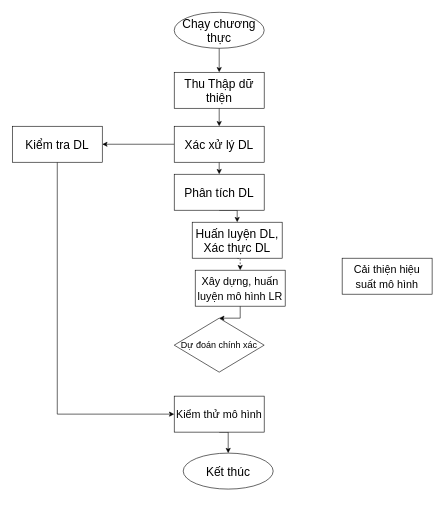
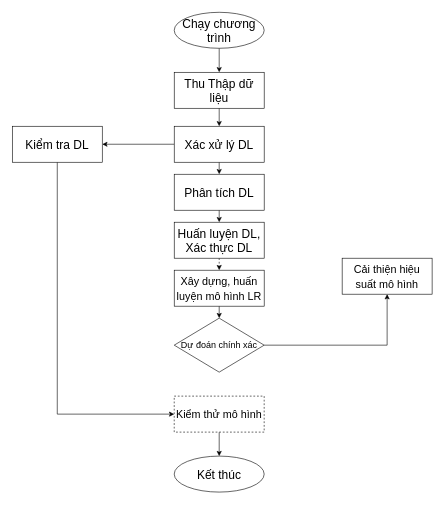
node "Chạy chương thực": label "Chạy chương thực" -> "Chạy chương trình"
node "Thu Thập dữ thiện": label "Thu Thập dữ thiện" -> "Thu Thập dữ liệu"
node "Huấn luyện DL, Xác thực DL": moved (237, 240) -> (219, 240)
node "Xây dựng, huấn luyện mô hình LR": moved (240, 288) -> (219, 288)
edge "Dự đoán chính xác" -> "Cải thiện hiệu suất mô hình": added
node "Kiểm thử mô hình": style solid -> dashed
node "Kết thúc": moved (228, 471) -> (219, 474)
